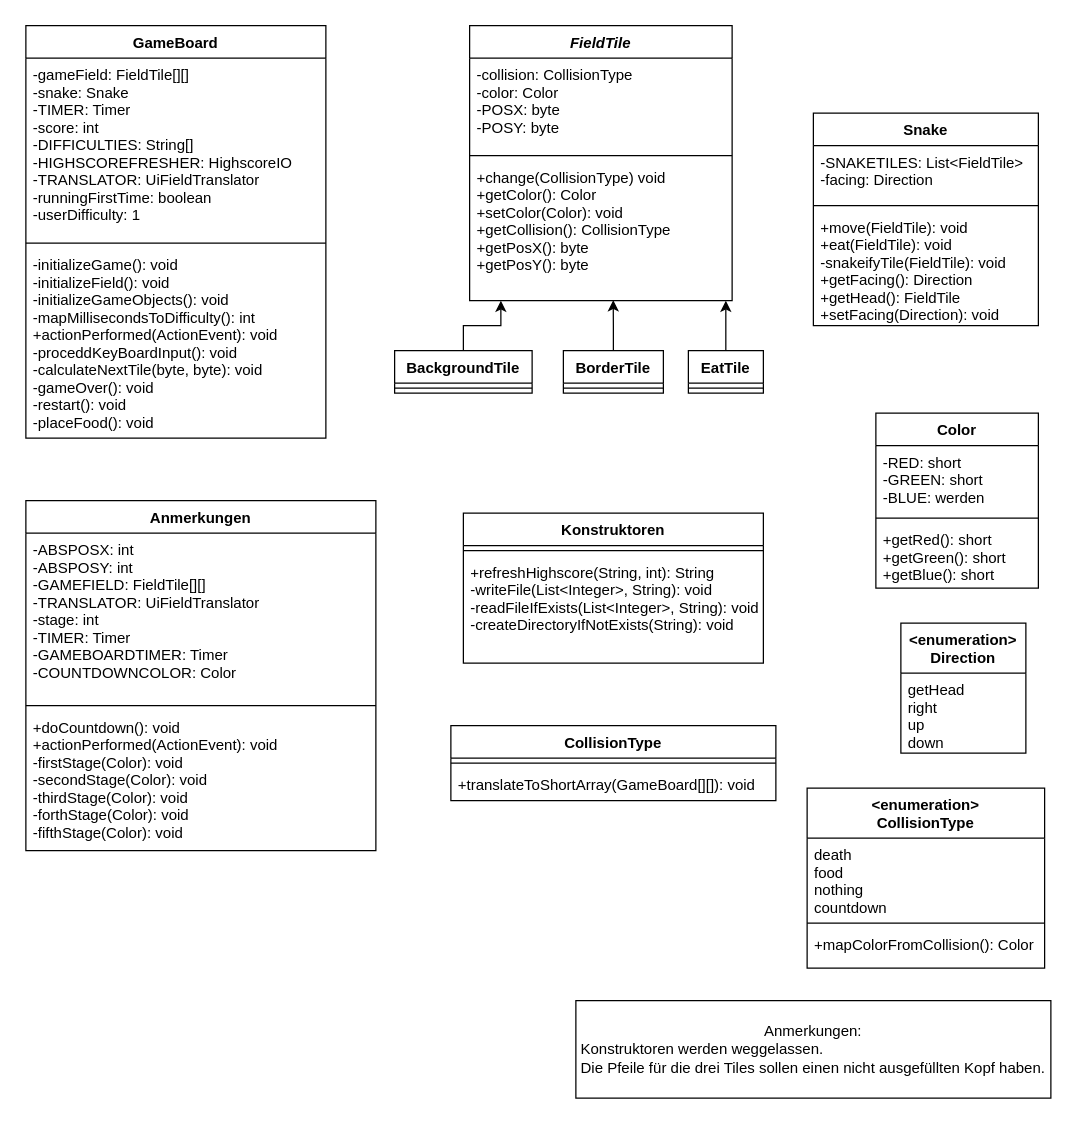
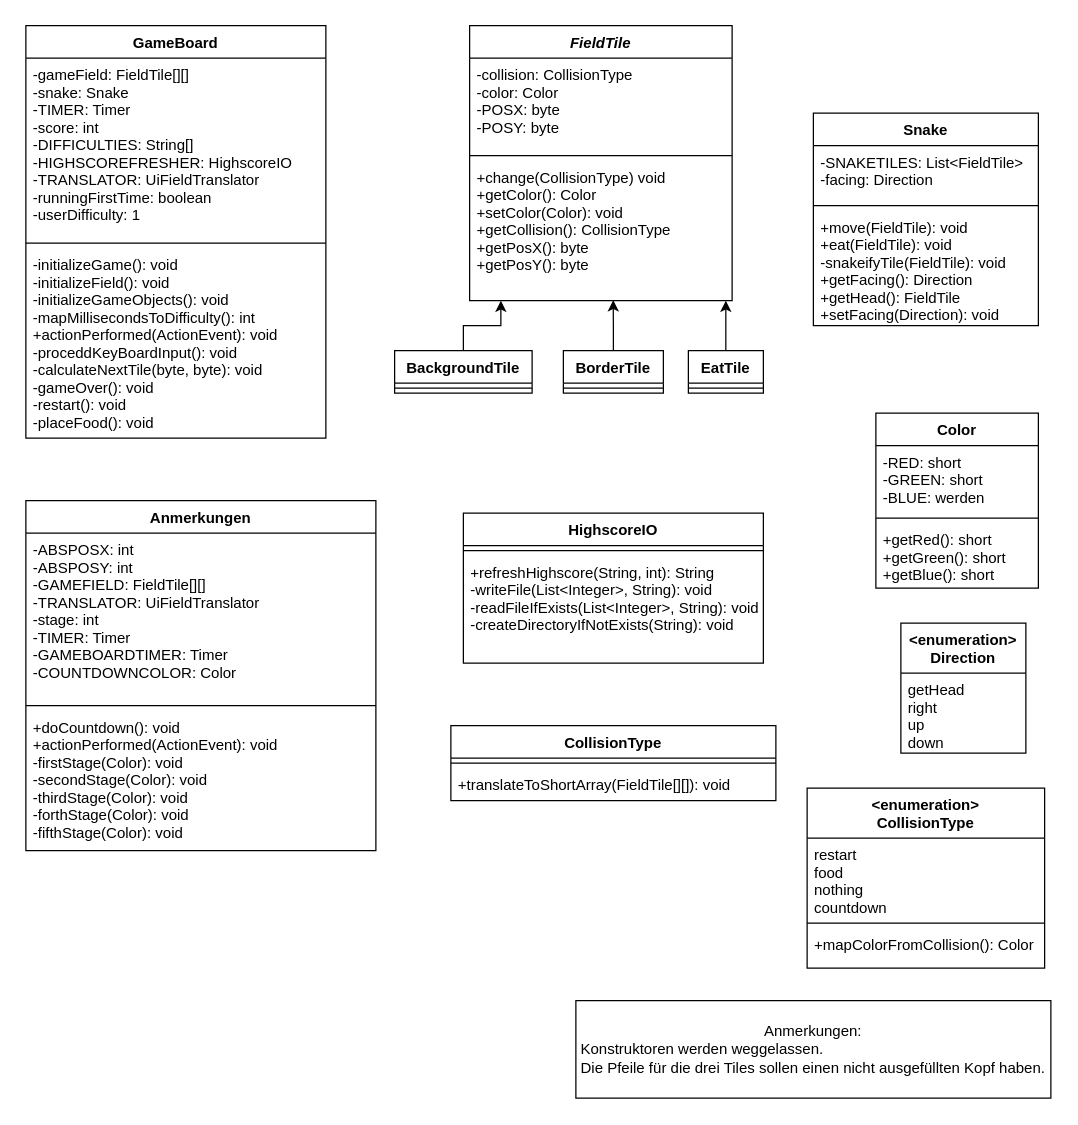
node "Konstruktoren": label "Konstruktoren" -> "HighscoreIO"
node "+translateToShortArray(GameBoard[][]): void": label "+translateToShortArray(GameBoard[][]): void" -> "+translateToShortArray(FieldTile[][]): void"
node "death food nothing countdown": label "death food nothing countdown" -> "restart food nothing countdown"
